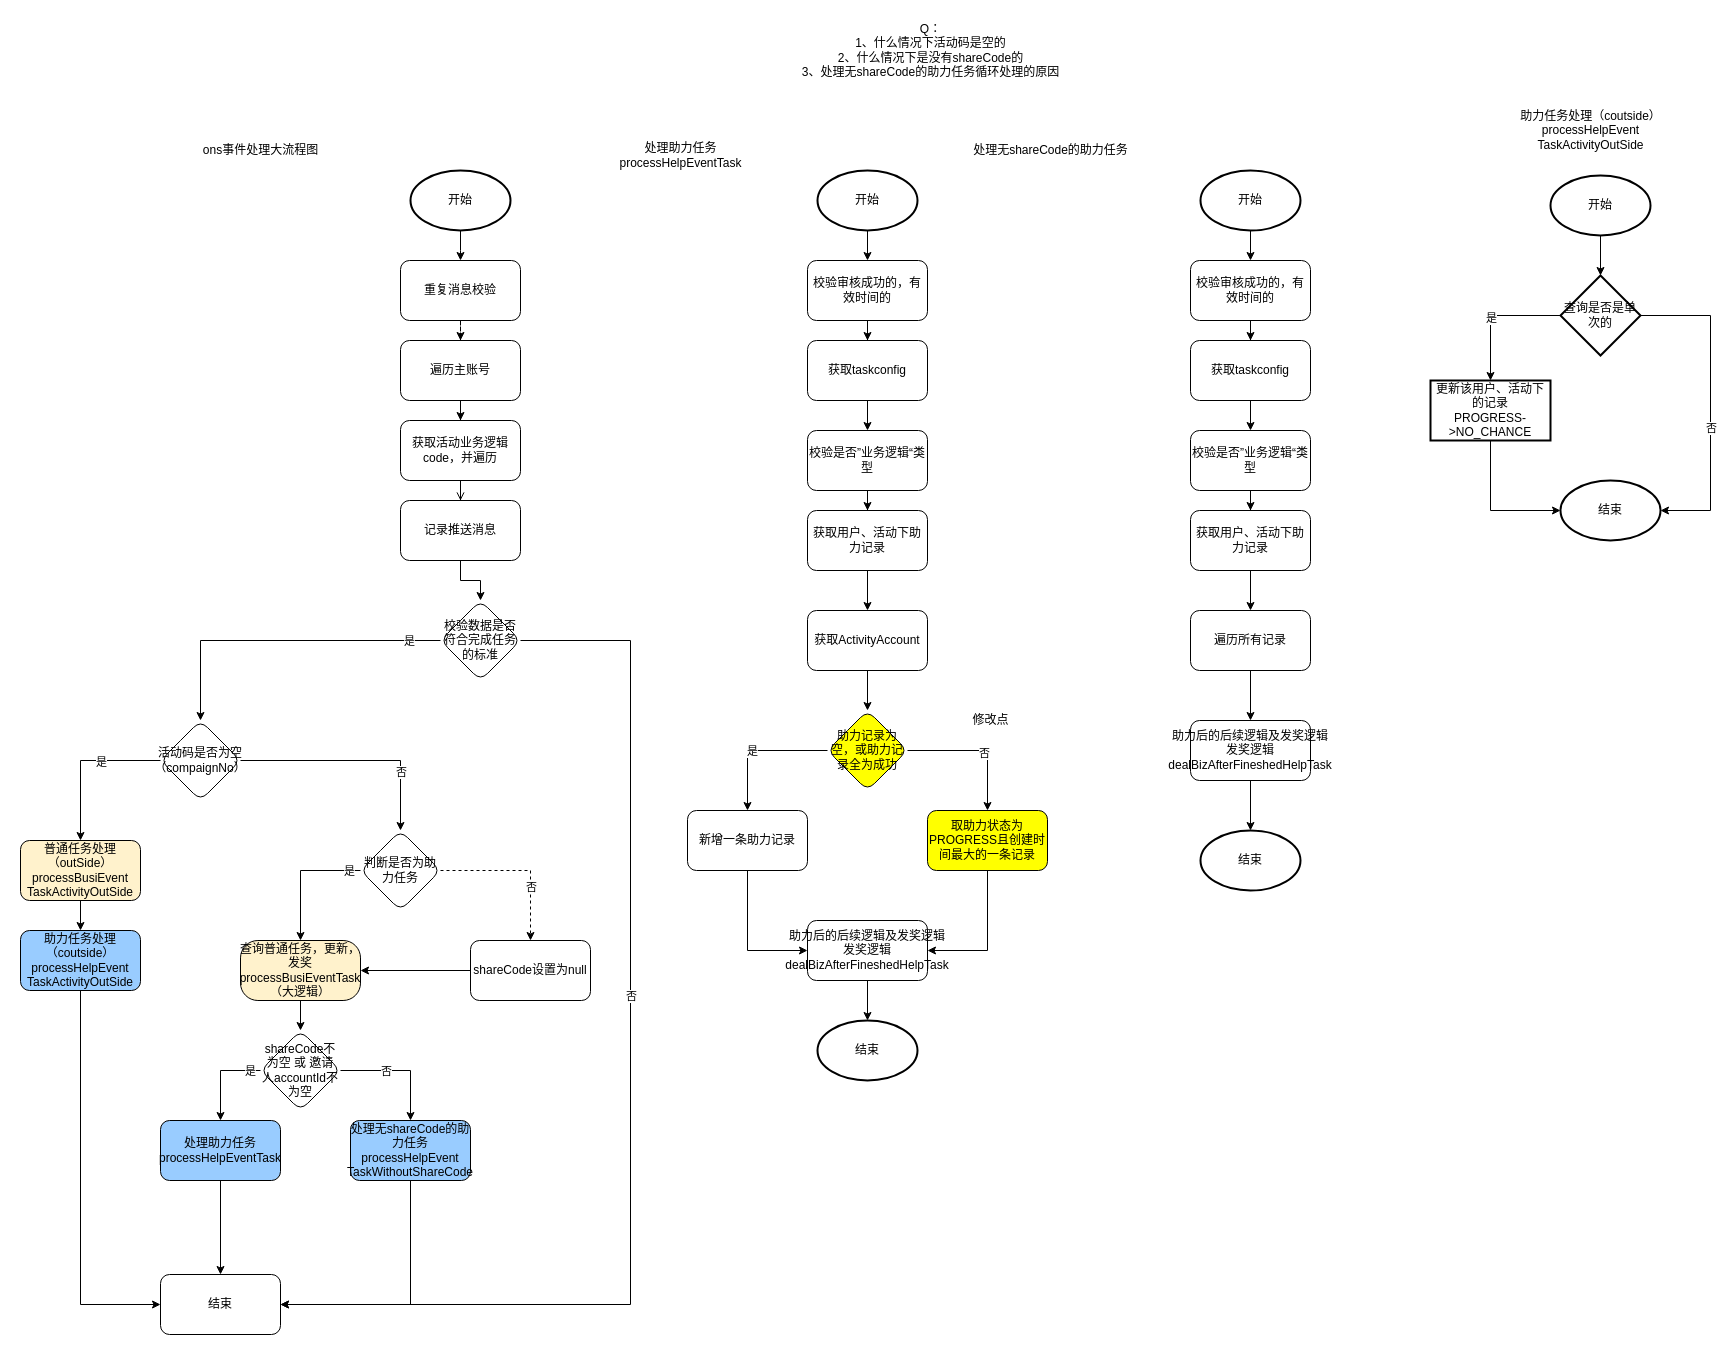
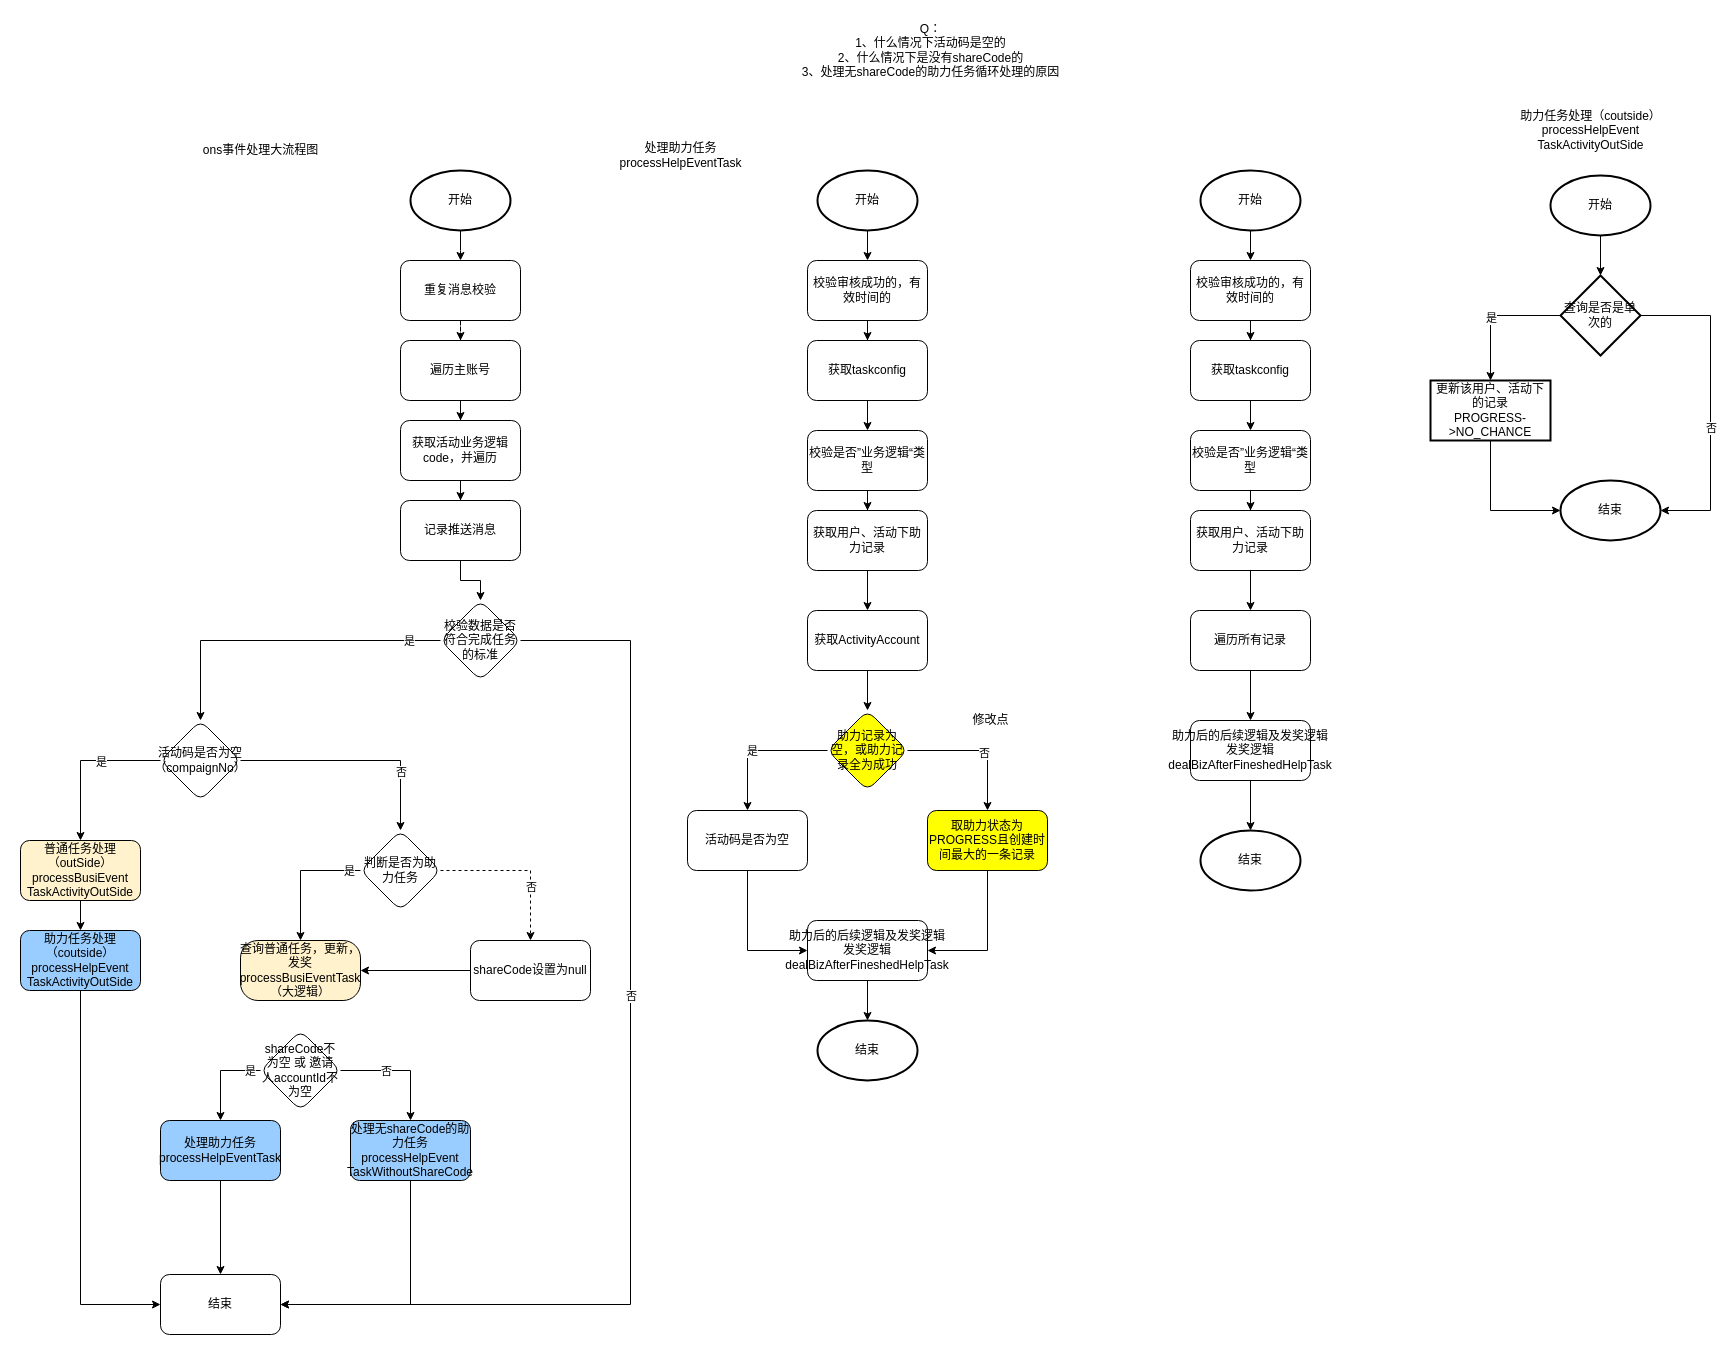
node "处理无shareCode的助力任务": removed
edge "获取活动业务逻辑code，并遍历" -> "记录推送消息": arrowhead open -> classic
node "新增一条助力记录": label "新增一条助力记录" -> "活动码是否为空"
edge "查询普通任务，更新，发奖 processBusiEventTask（大逻辑）" -> "shareCode不为空 或 邀请人accountId不为空": removed
